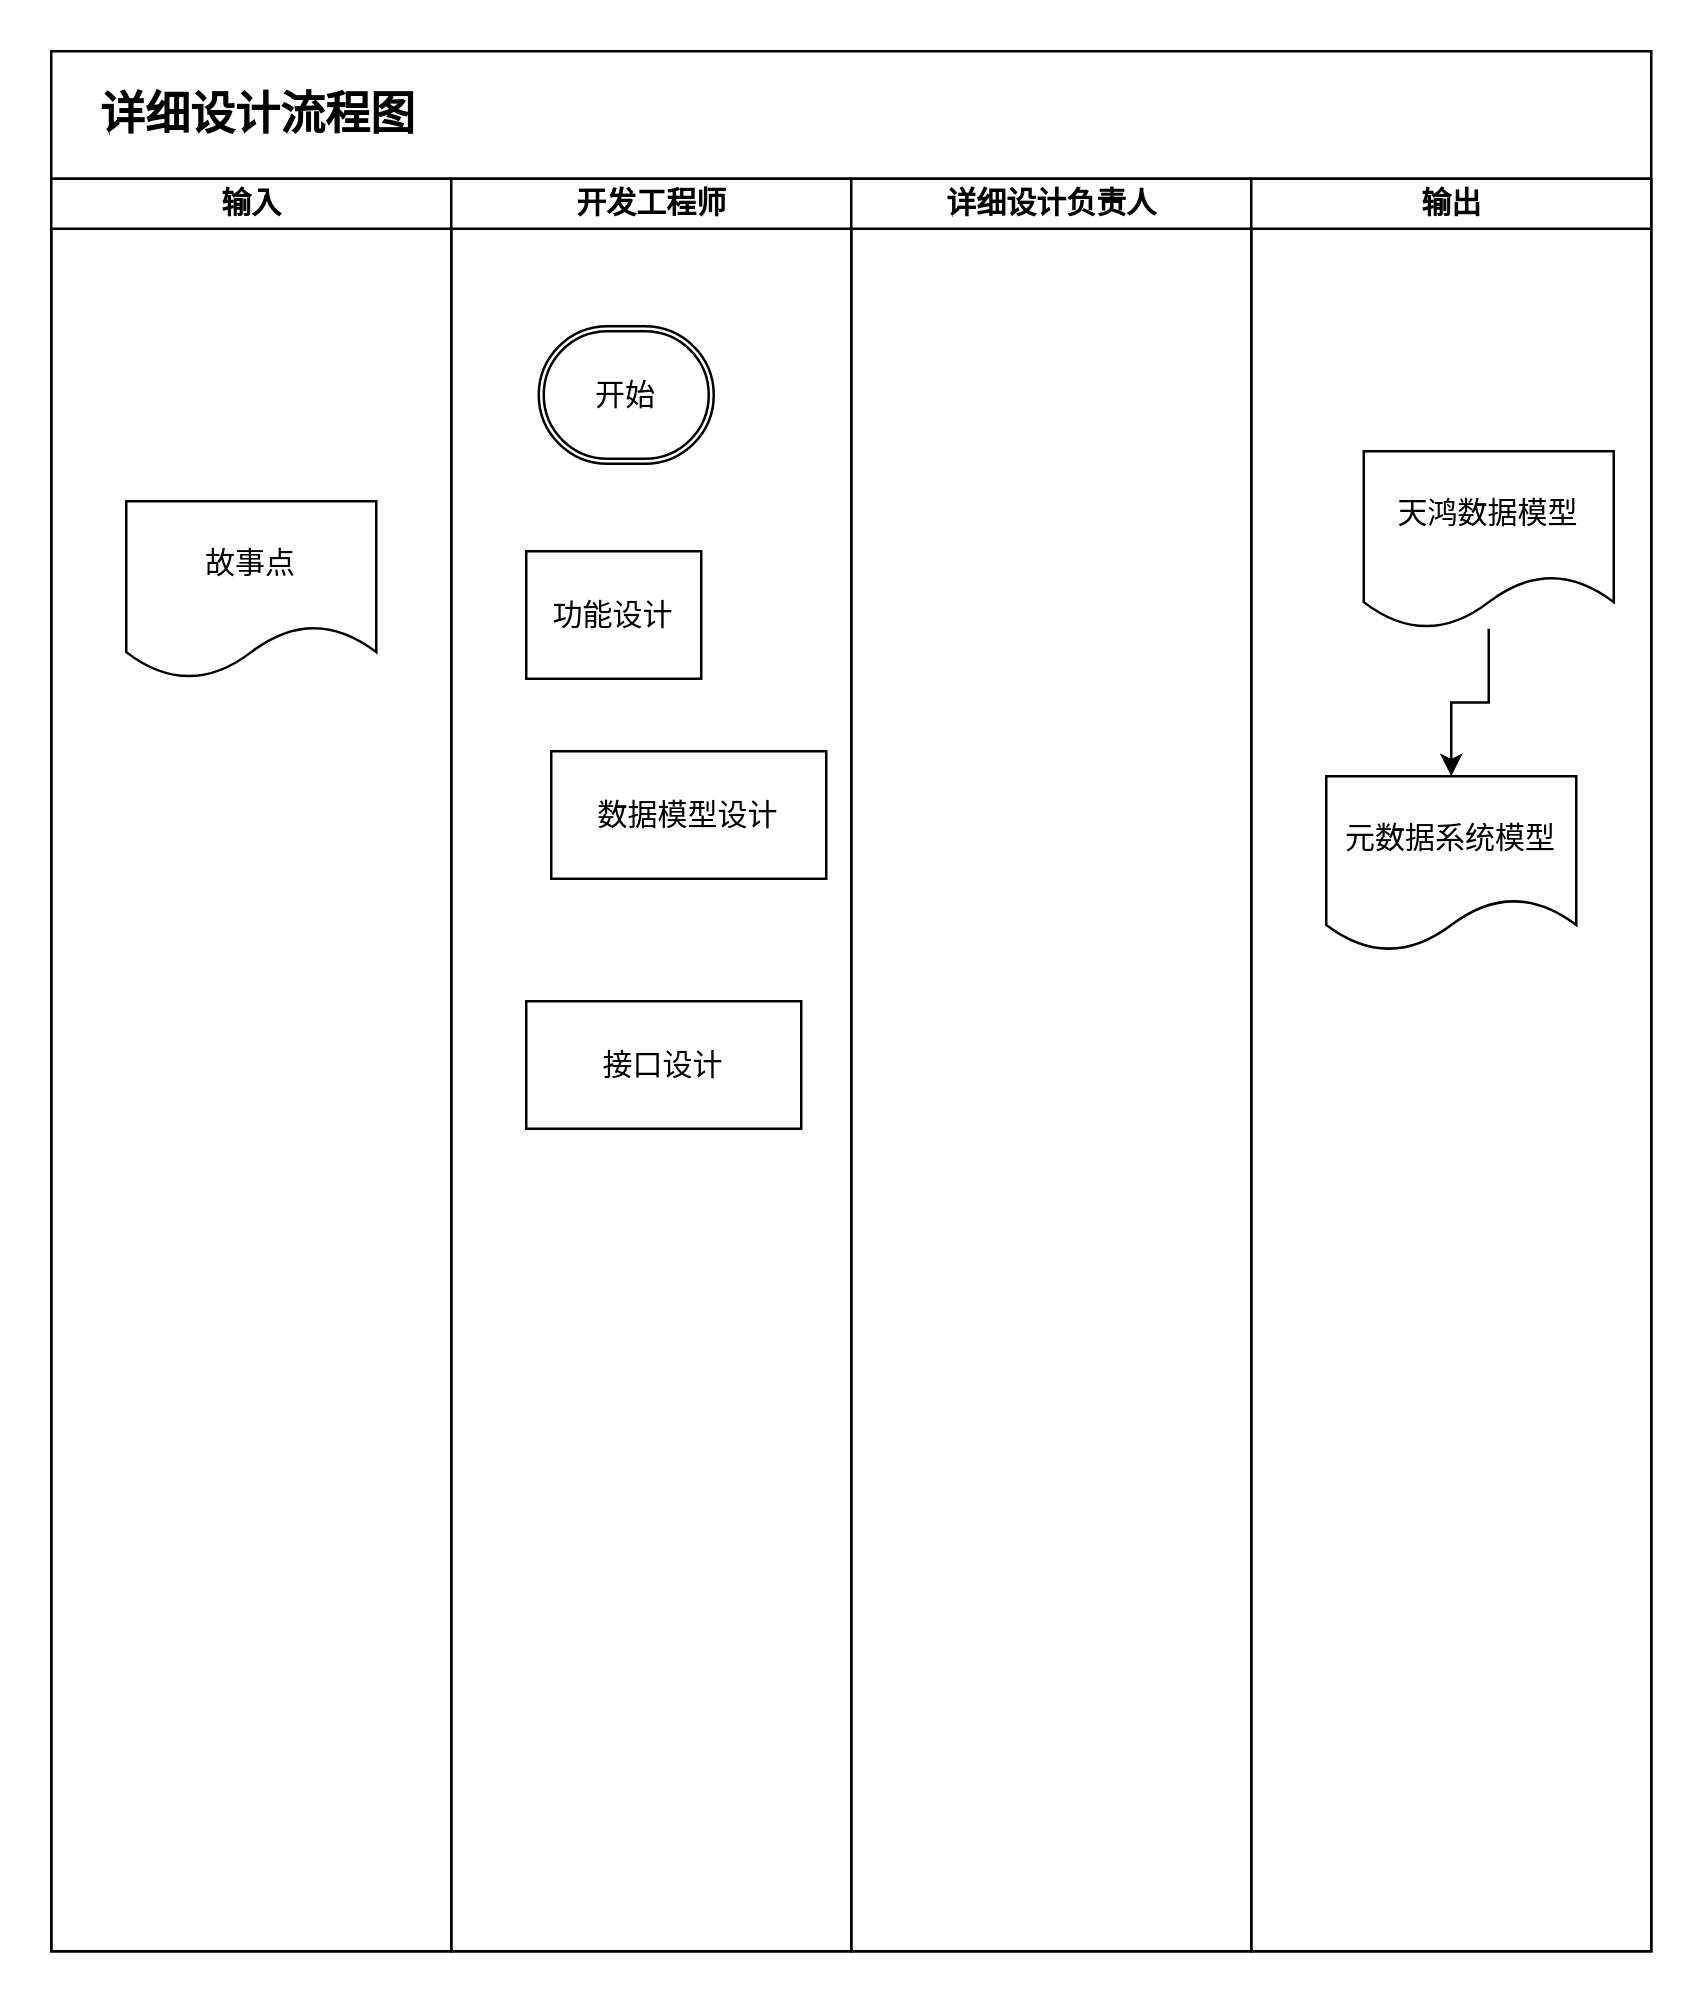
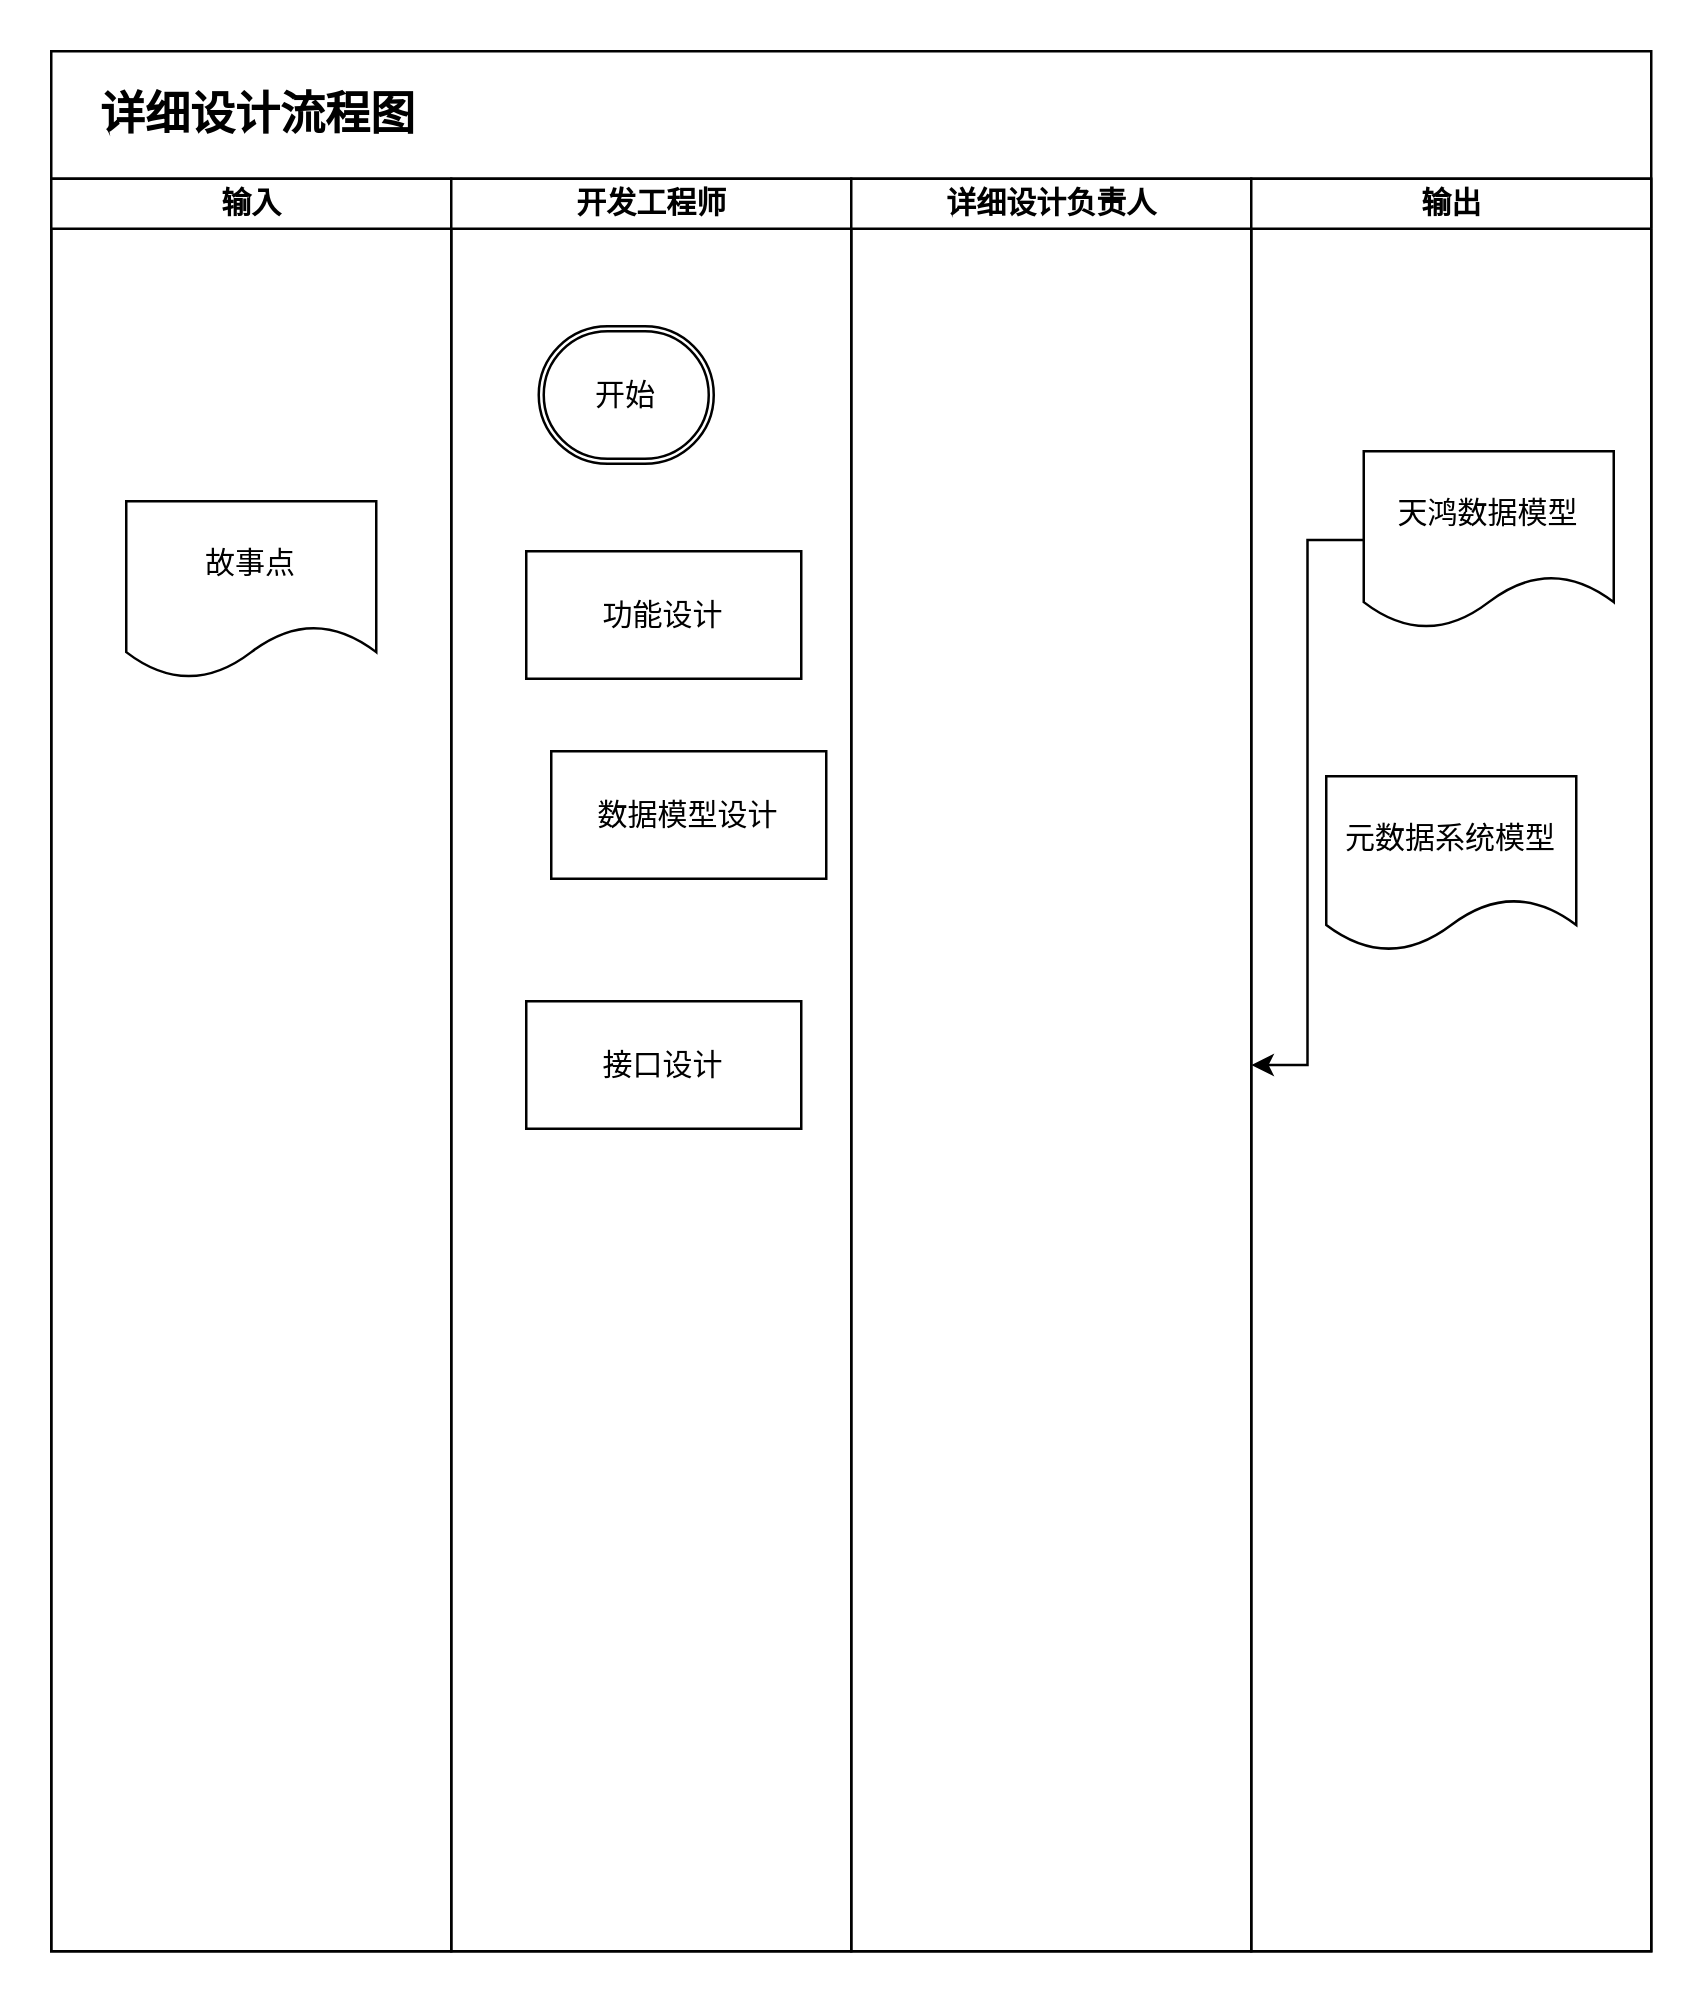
node "功能设计": size 175x128 -> 275x128
edge "天鸿数据模型" -> "元数据系统模型": now "天鸿数据模型" -> "详细设计负责人"
